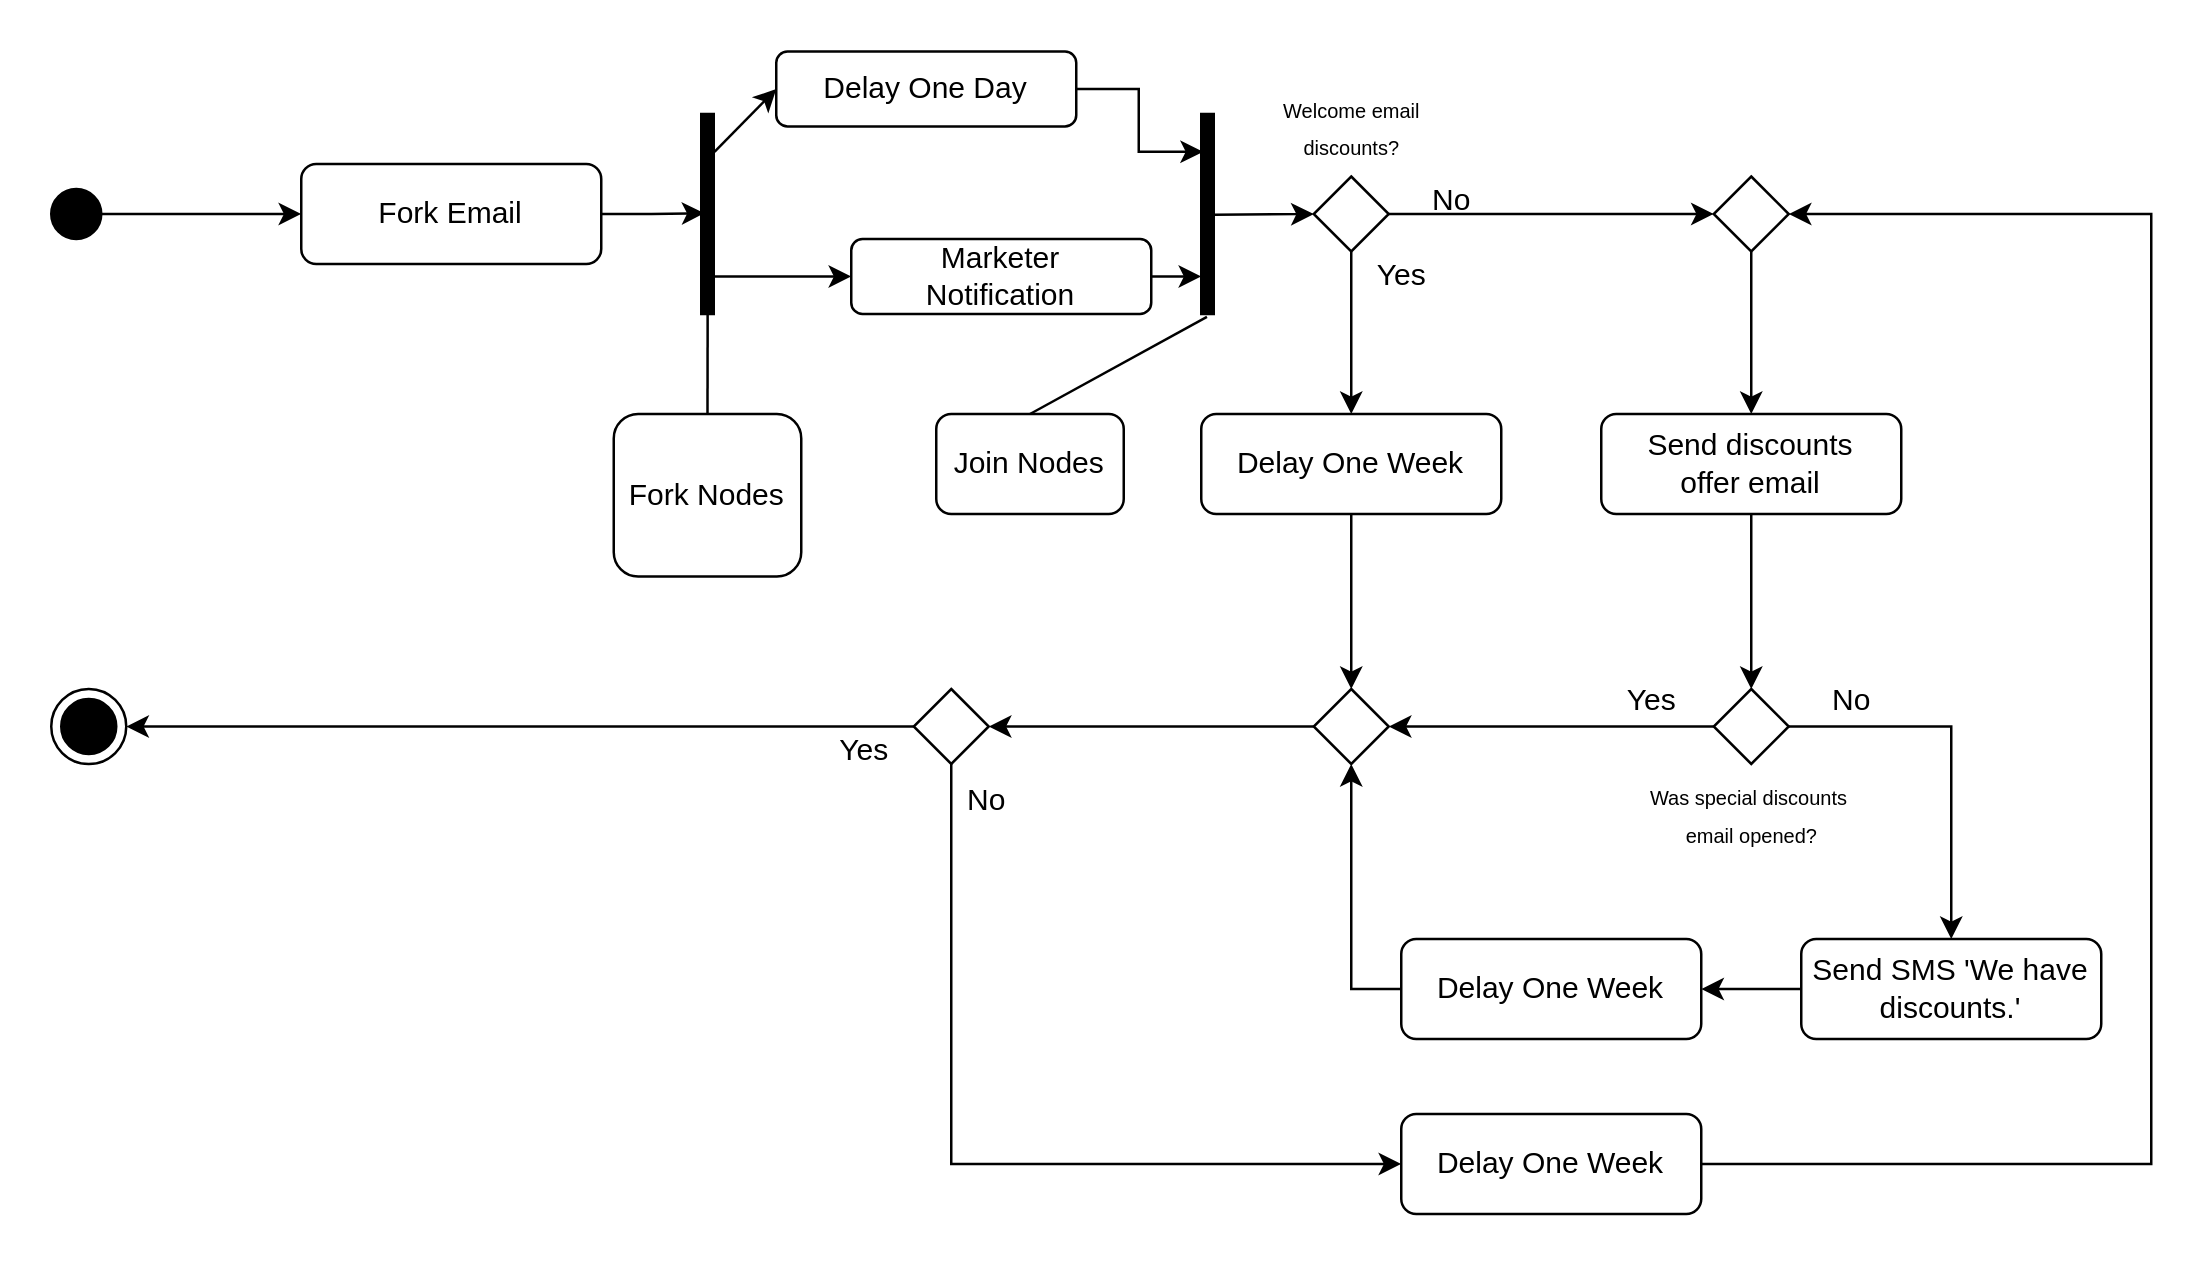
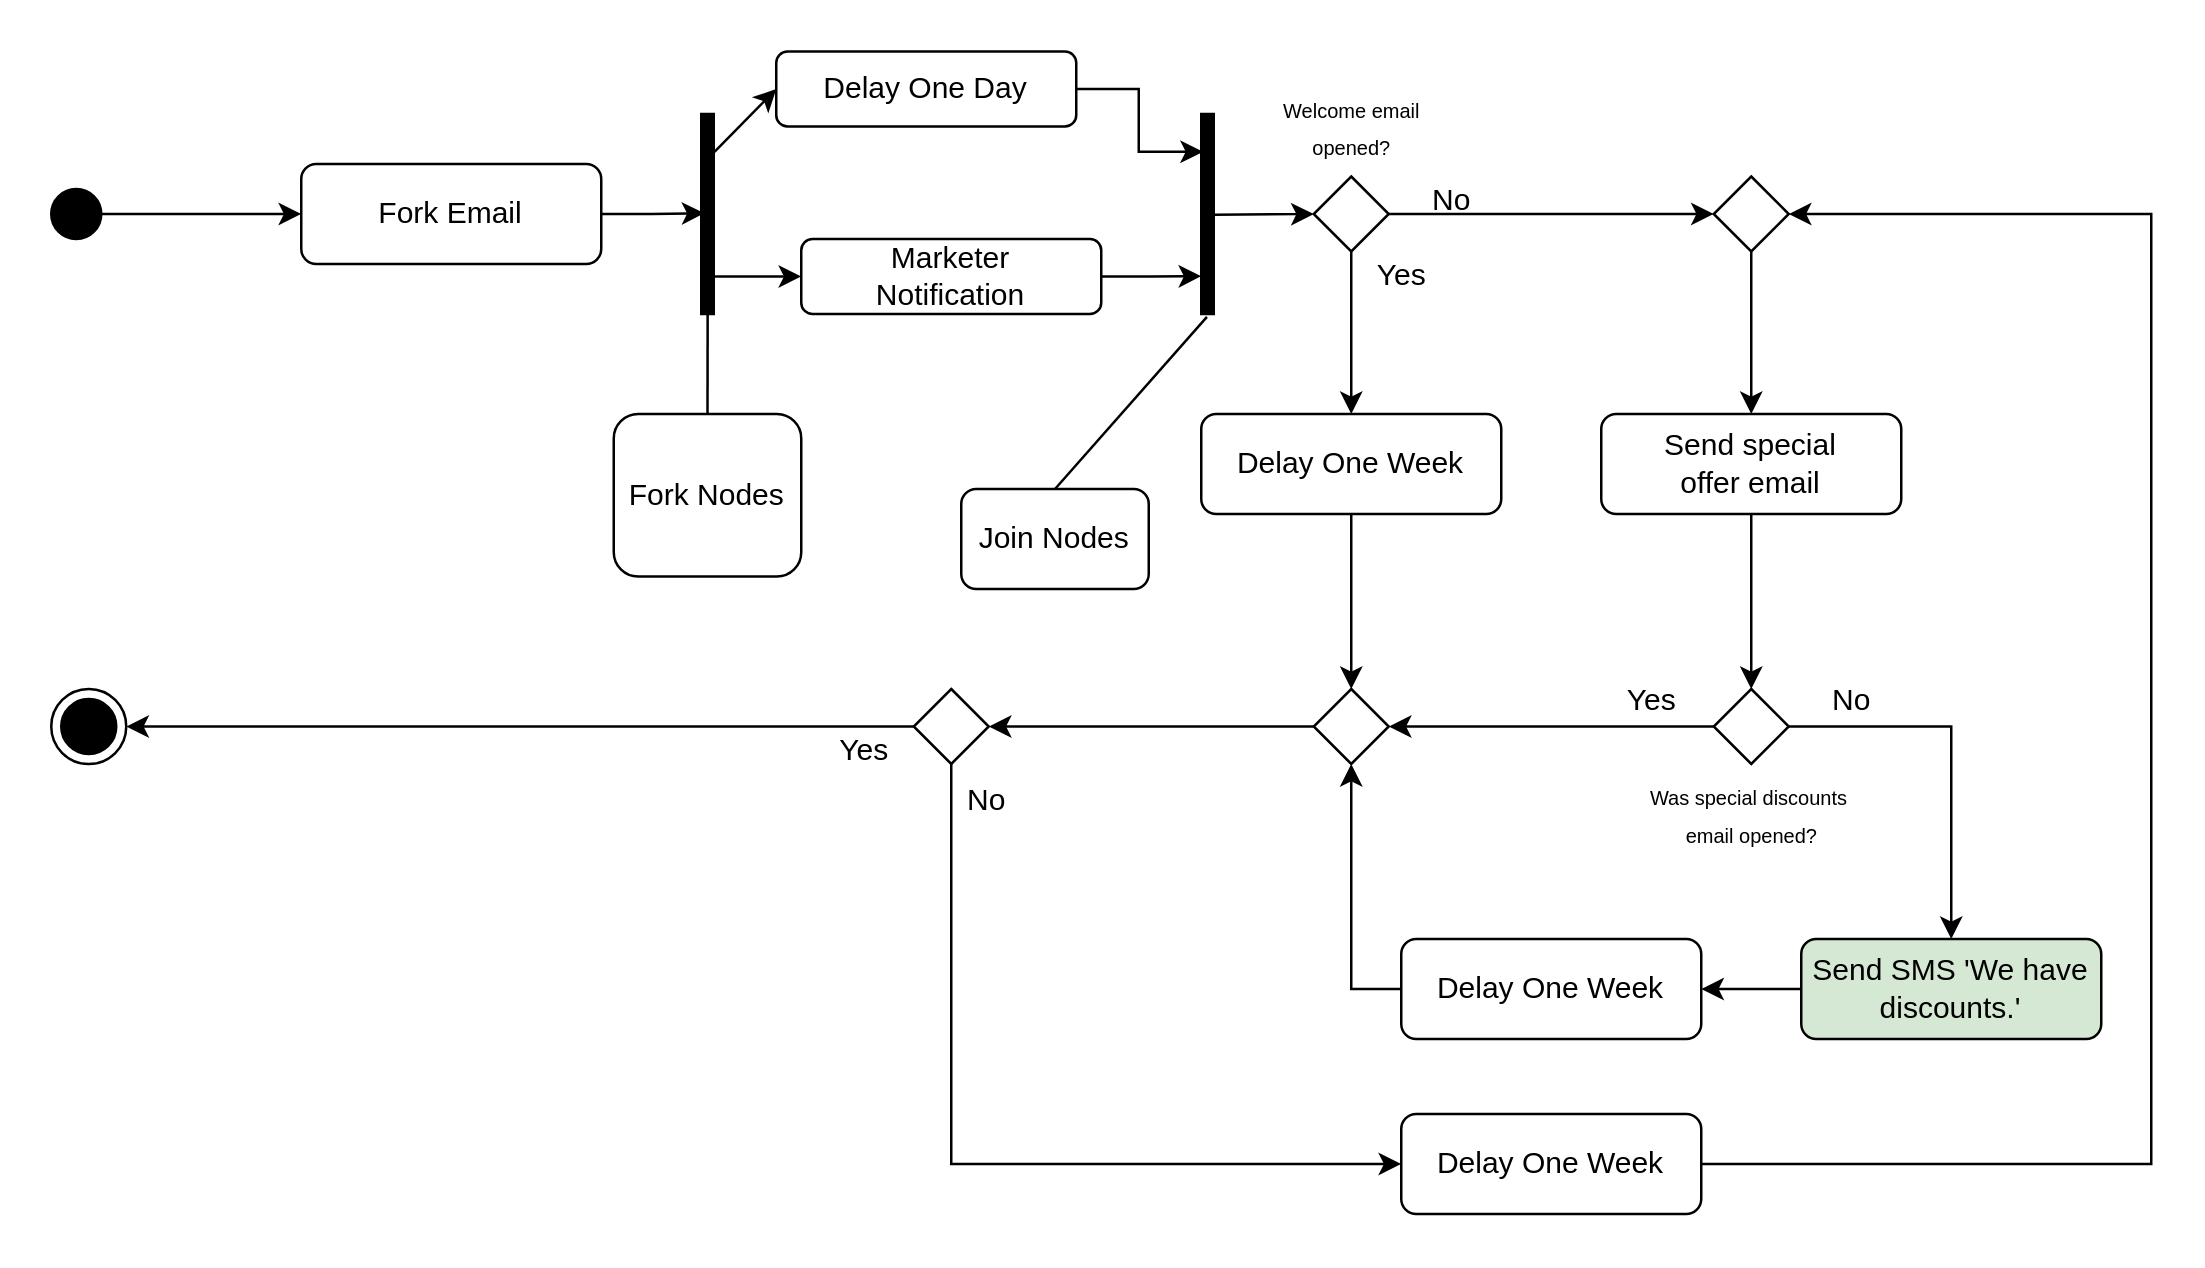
node "Welcome email discounts?": label "Welcome email discounts?" -> "Welcome email opened?"
node "Marketer Notification": moved (1001, 276) -> (951, 276)
node "Join Nodes": moved (1030, 464) -> (1055, 539)
node "Send discounts offer email": label "Send discounts offer email" -> "Send special offer email"
node "Send SMS 'We have discounts.'": fillcolor #ffffff -> #d5e8d4
